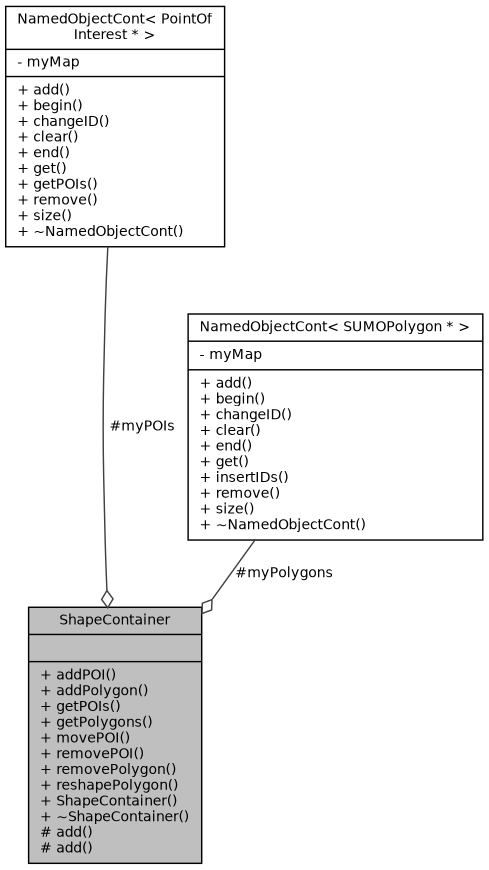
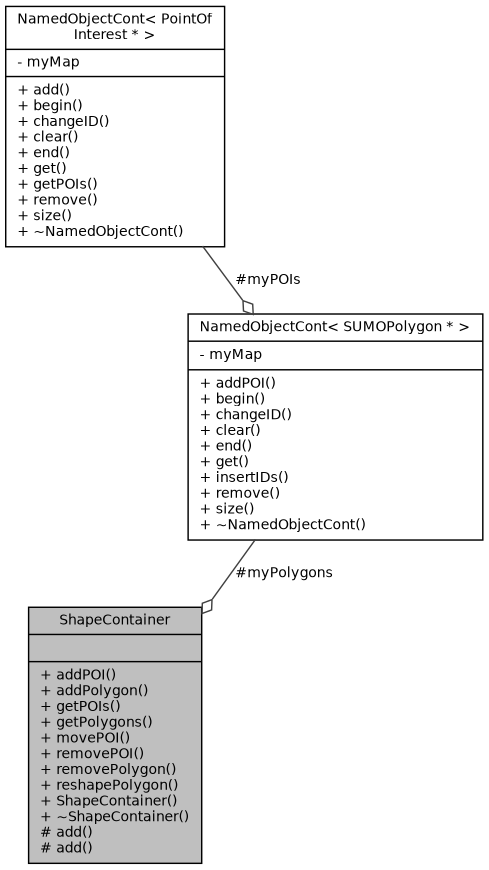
node "NamedObjectCont< SUMOPolygon * >": text "+ add()" -> "+ addPOI()"
edge "NamedObjectCont< PointOf" -> "ShapeContainer": now "NamedObjectCont< PointOf" -> "NamedObjectCont< SUMOPolygon * >"
